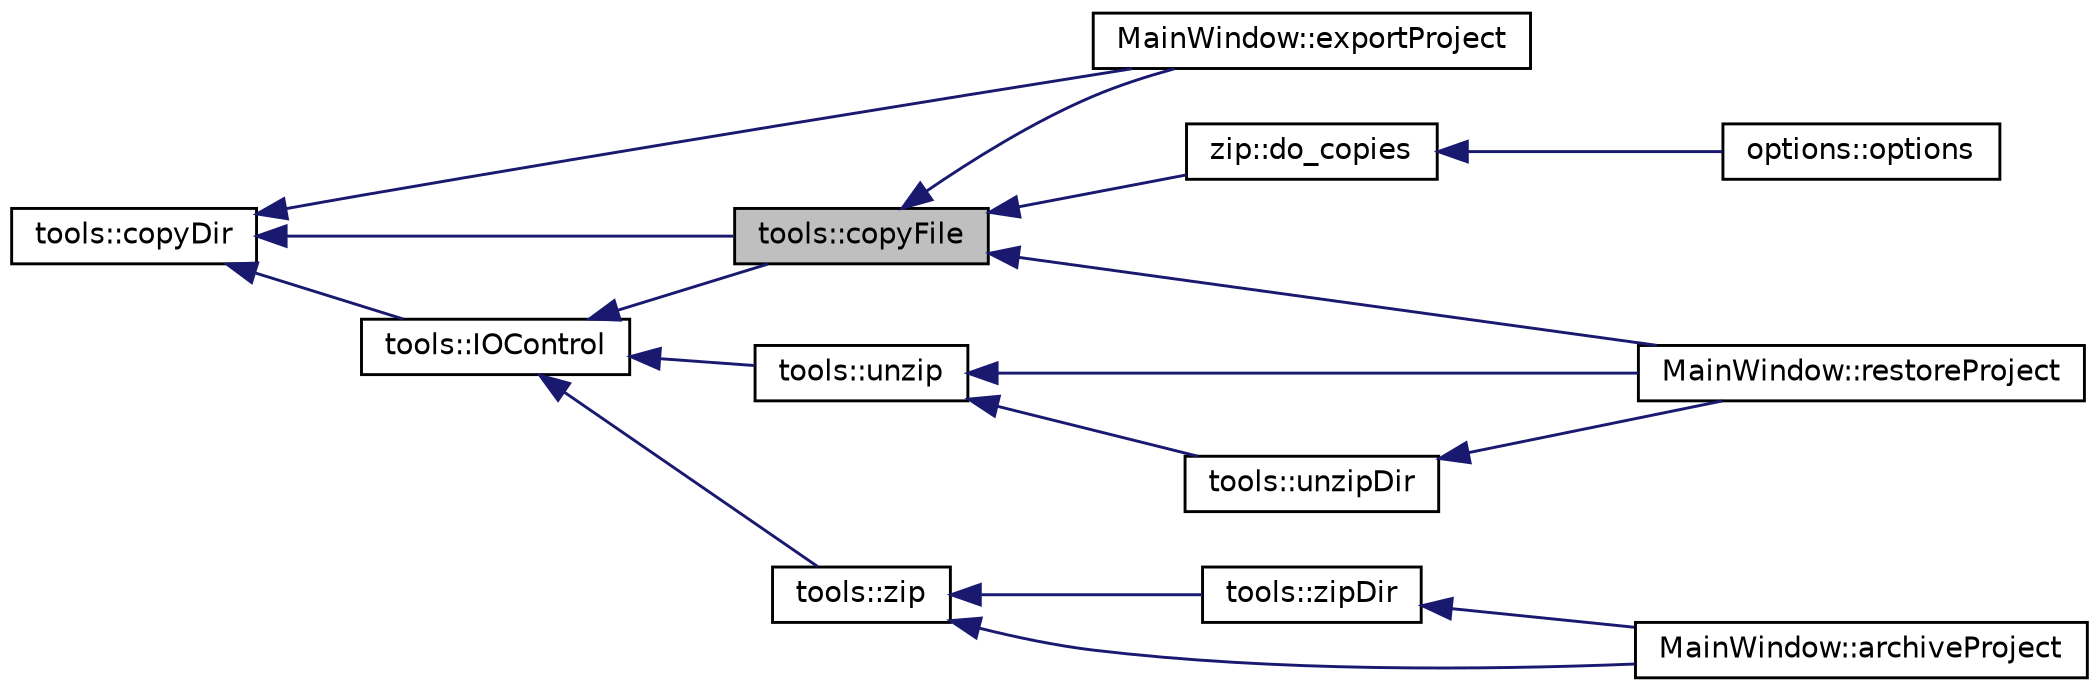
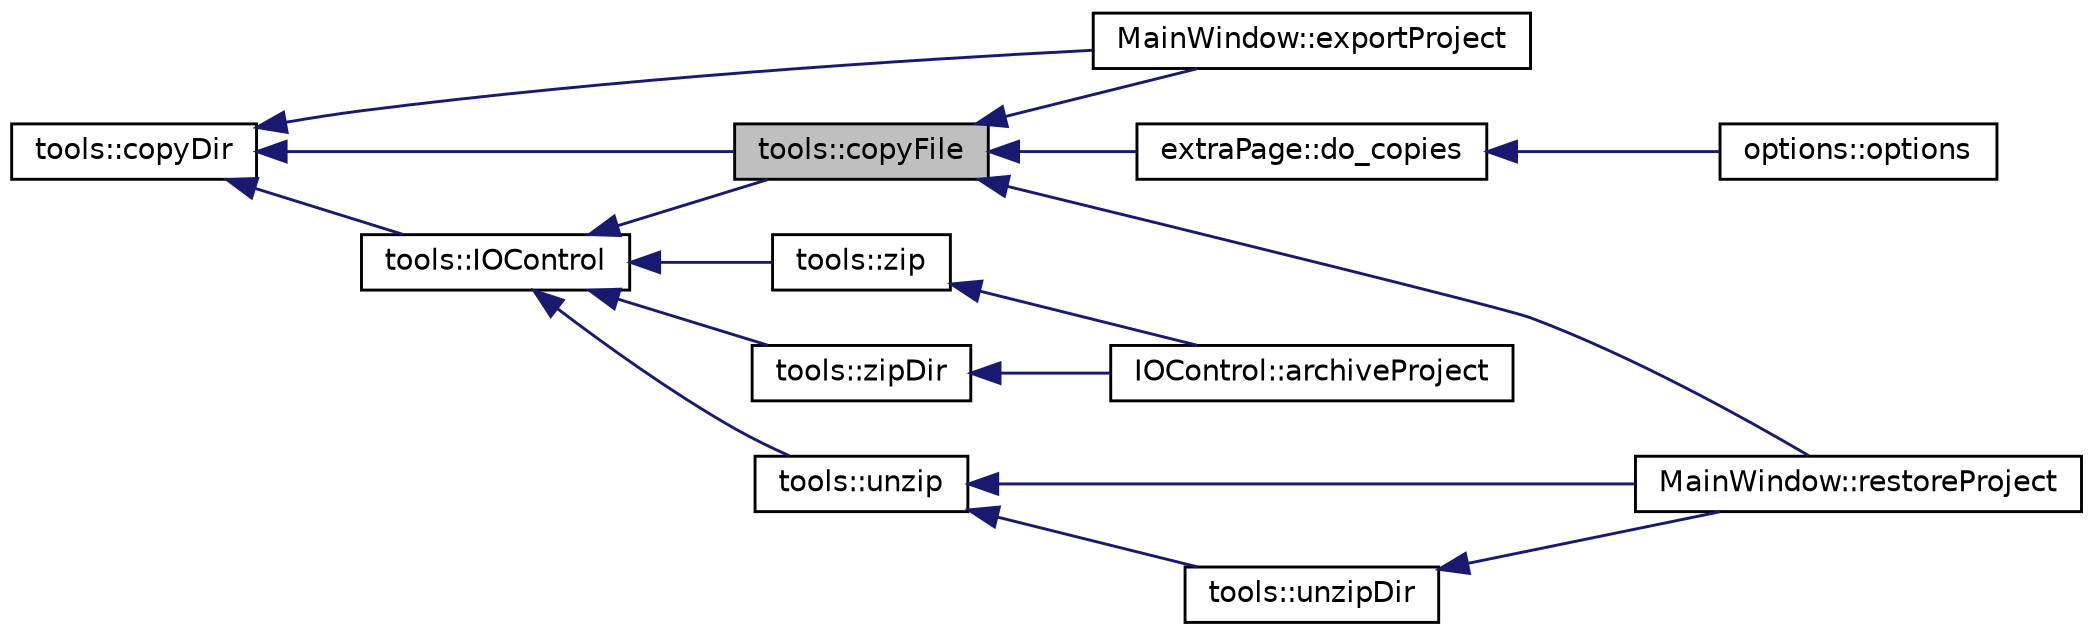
node "zip::do_copies": label "zip::do_copies" -> "extraPage::do_copies"
edge "tools::zipDir" -> "tools::zip": now "tools::zipDir" -> "tools::IOControl"
node "MainWindow::archiveProject": label "MainWindow::archiveProject" -> "IOControl::archiveProject"
